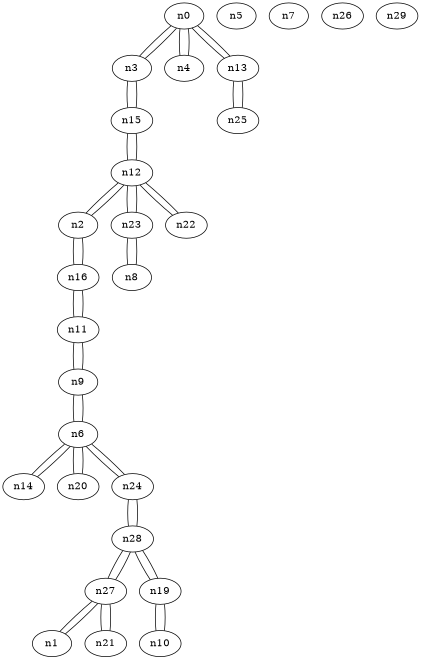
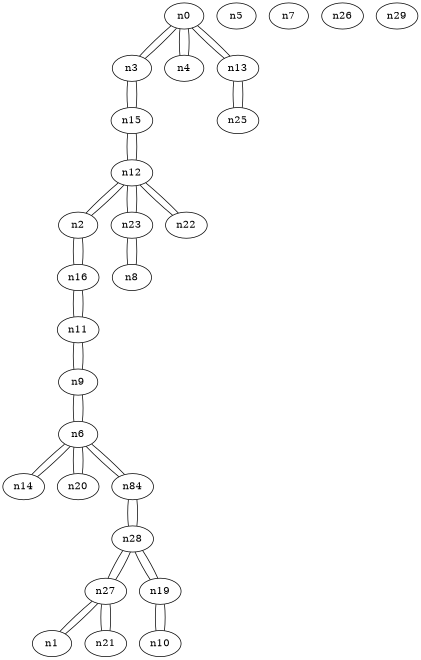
node "n24": label "n24" -> "n84"
